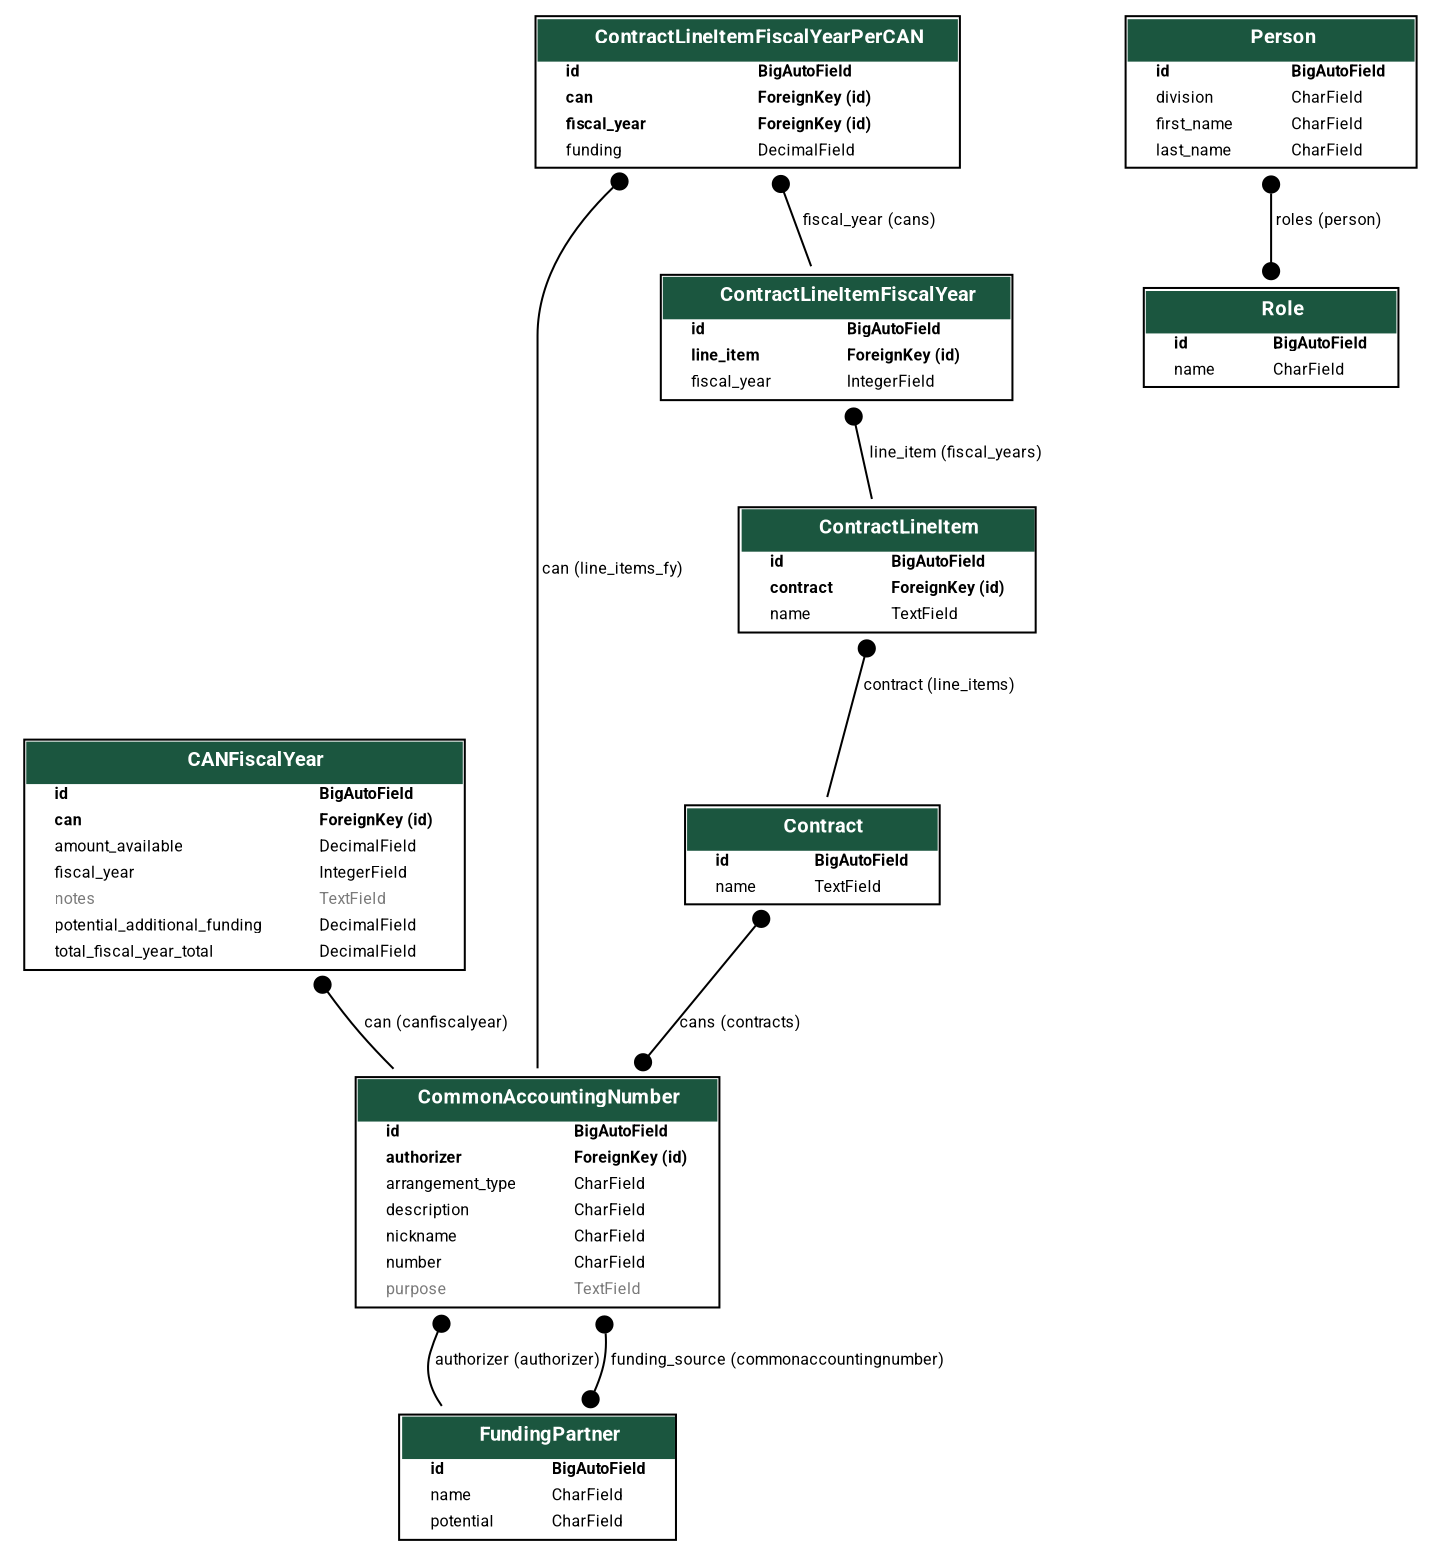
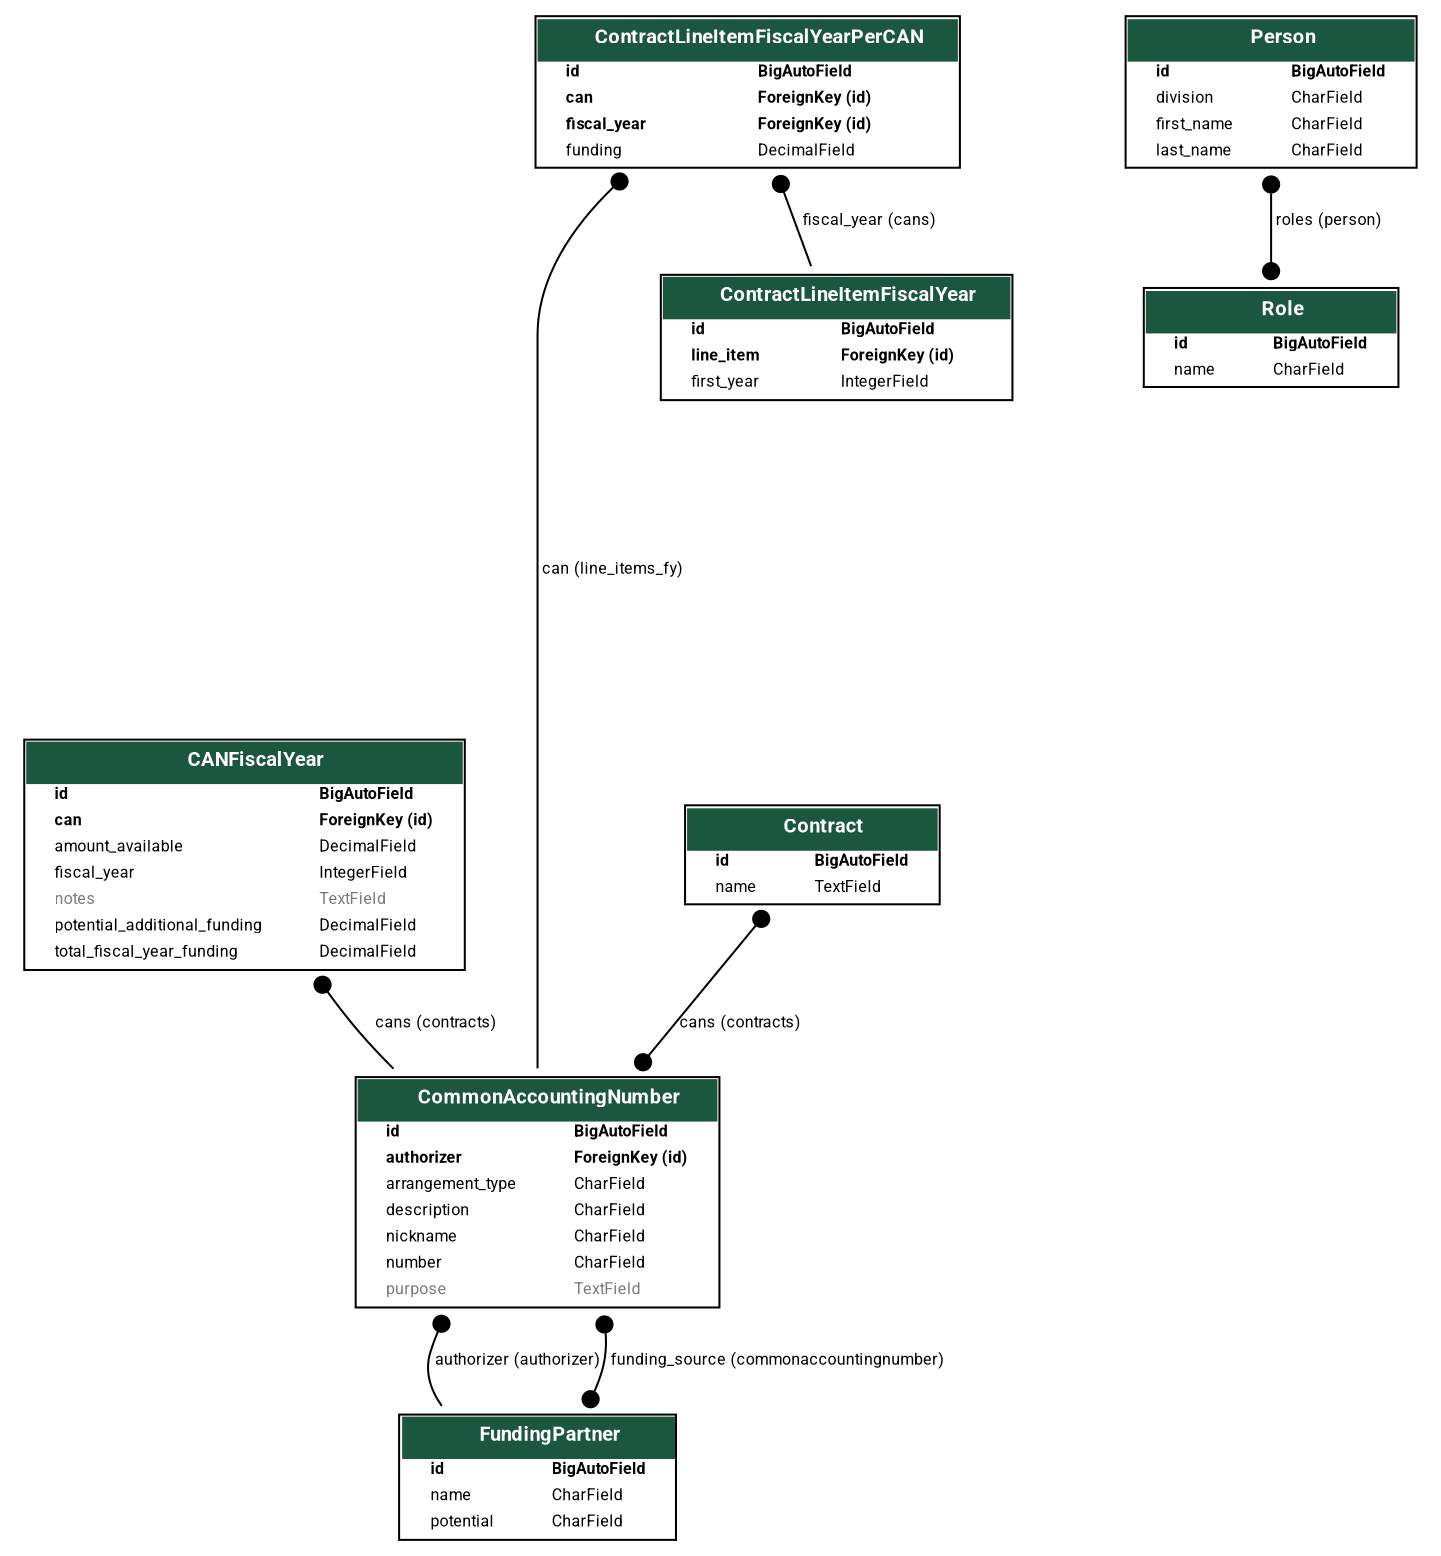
node "ContractLineItemFiscalYear": text "fiscal_year" -> "first_year"
node "ContractLineItem": removed
node "CANFiscalYear": text "total_fiscal_year_total" -> "total_fiscal_year_funding"
edge "CANFiscalYear" -- "CommonAccountingNumber": label " can (canfiscalyear)" -> " cans (contracts)"
